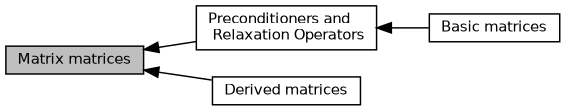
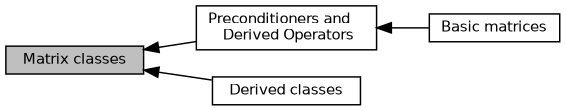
node "Preconditioners and Relaxation Operators": label "Preconditioners and Relaxation Operators" -> "Preconditioners and Derived Operators"
node "Matrix matrices": label "Matrix matrices" -> "Matrix classes"
node "Derived matrices": label "Derived matrices" -> "Derived classes"
